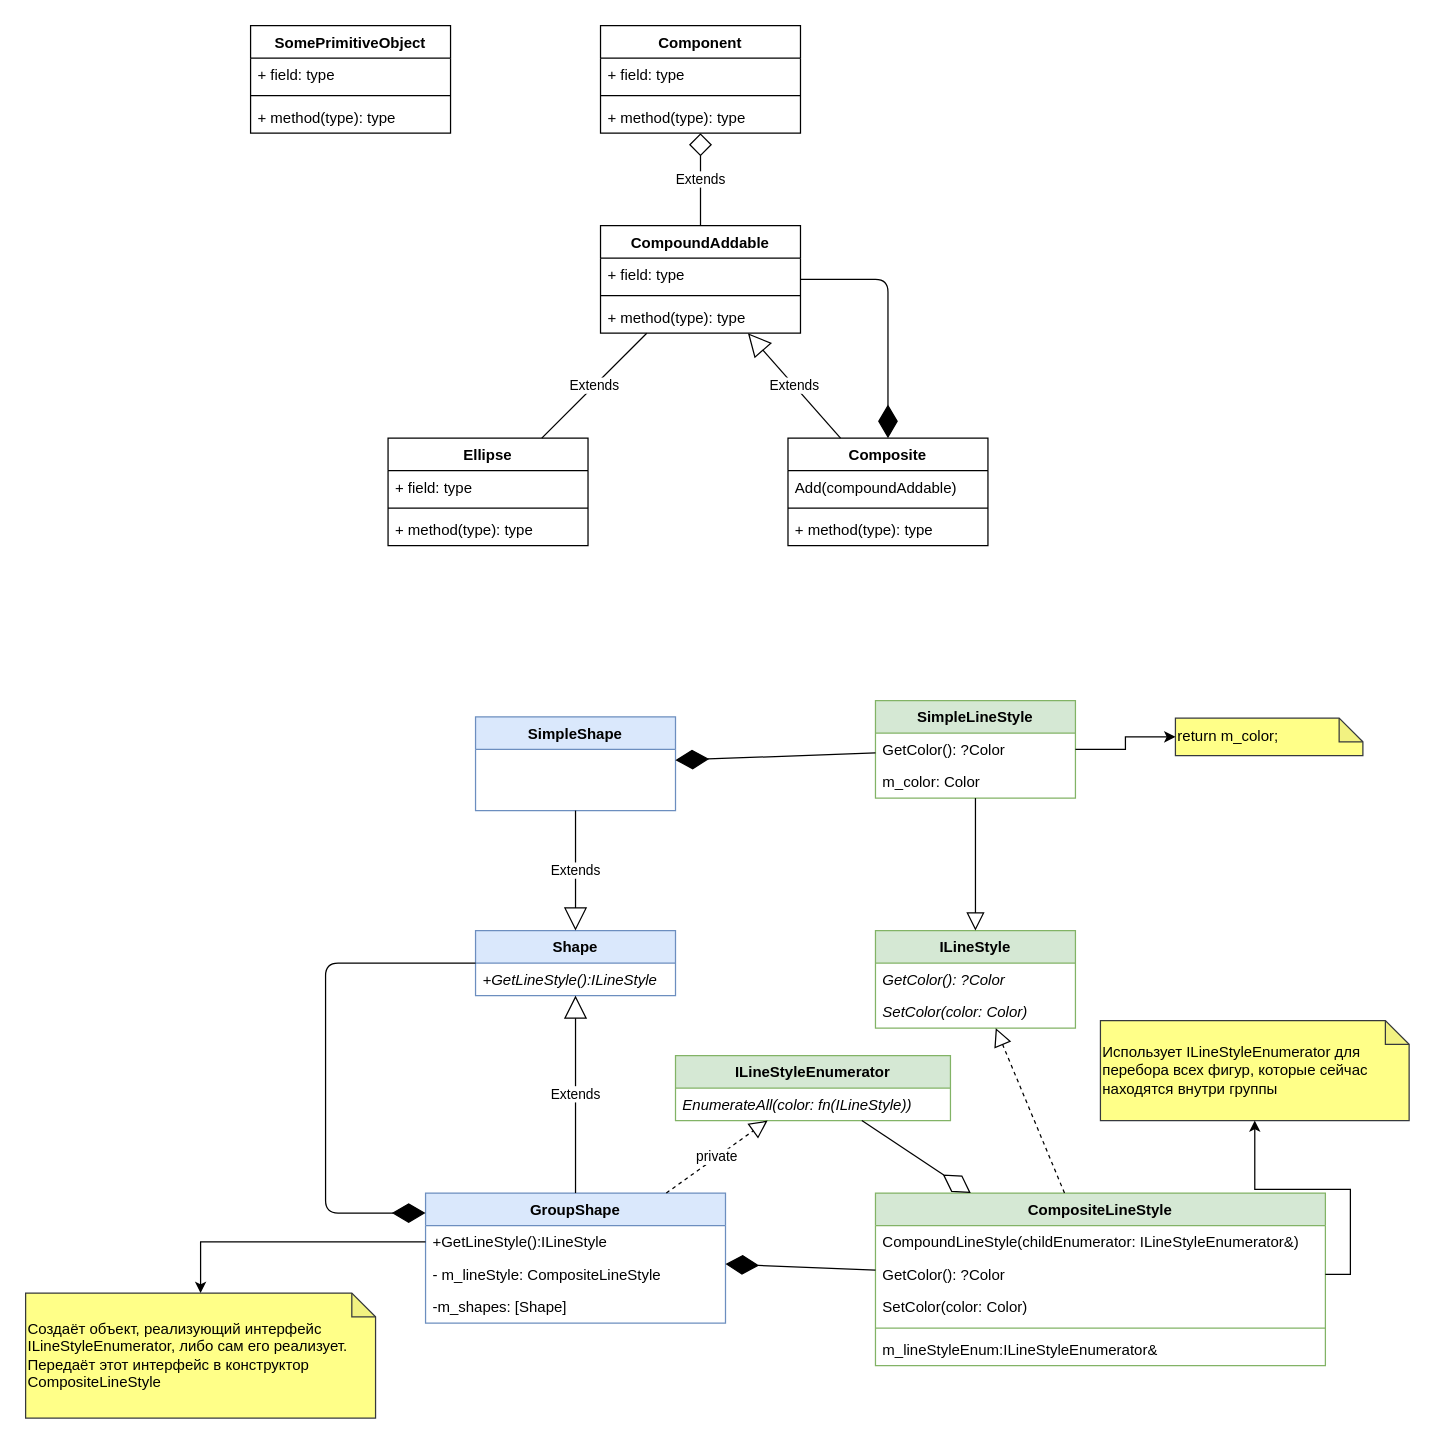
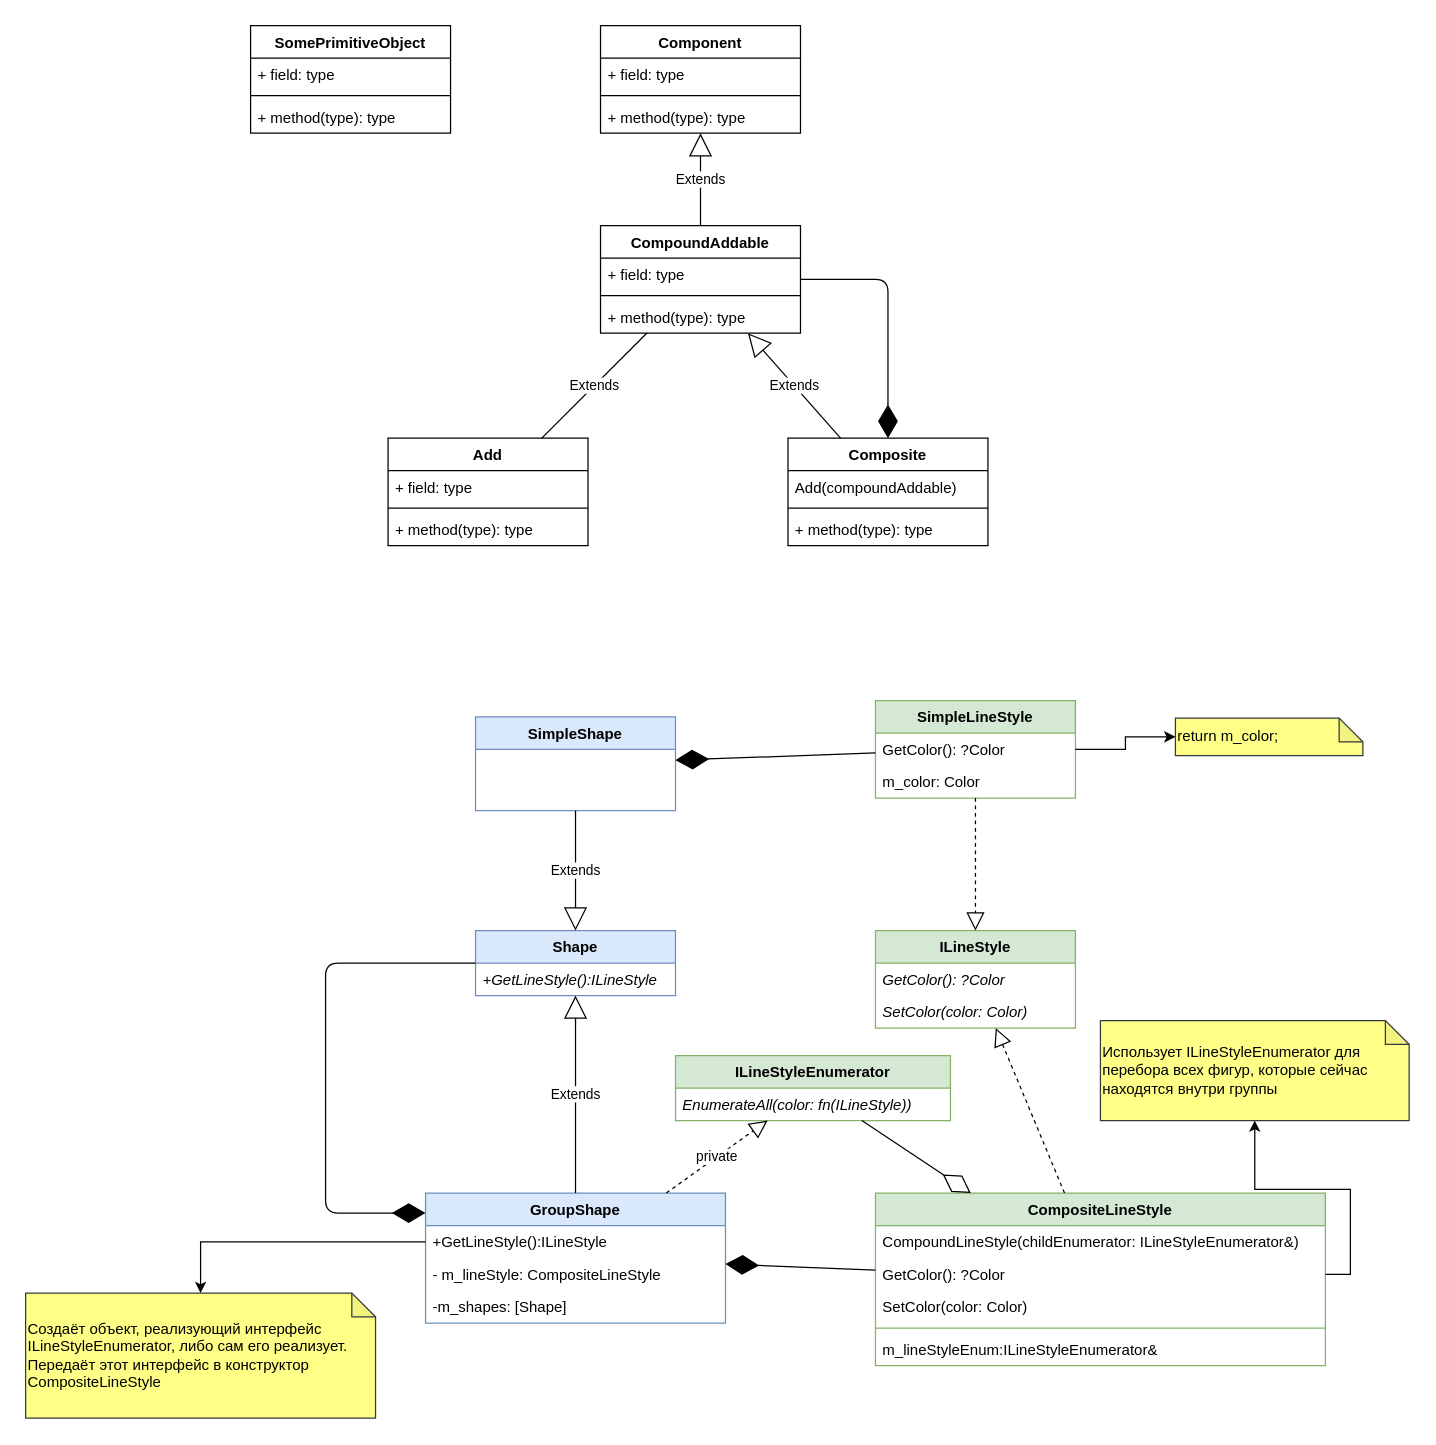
edge "CompoundAddable" -> "Component": arrowhead diamond -> block
node "Ellipse": label "Ellipse" -> "Add"
edge "SimpleLineStyle" -> "ILineStyle": style solid -> dashed
